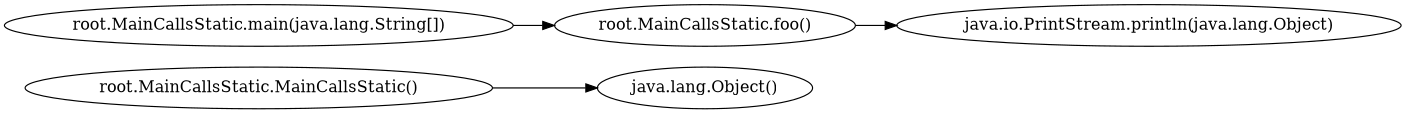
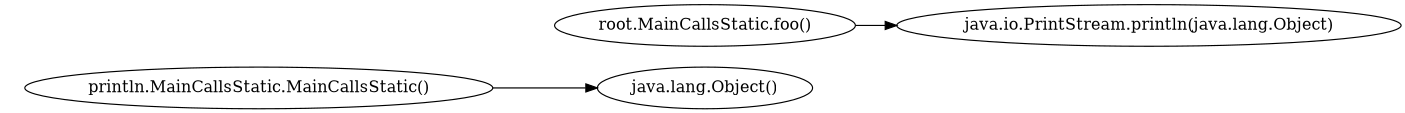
node "root.MainCallsStatic.main(java.lang.String[])": removed
node "root.MainCallsStatic.MainCallsStatic()": label "root.MainCallsStatic.MainCallsStatic()" -> "println.MainCallsStatic.MainCallsStatic()"
